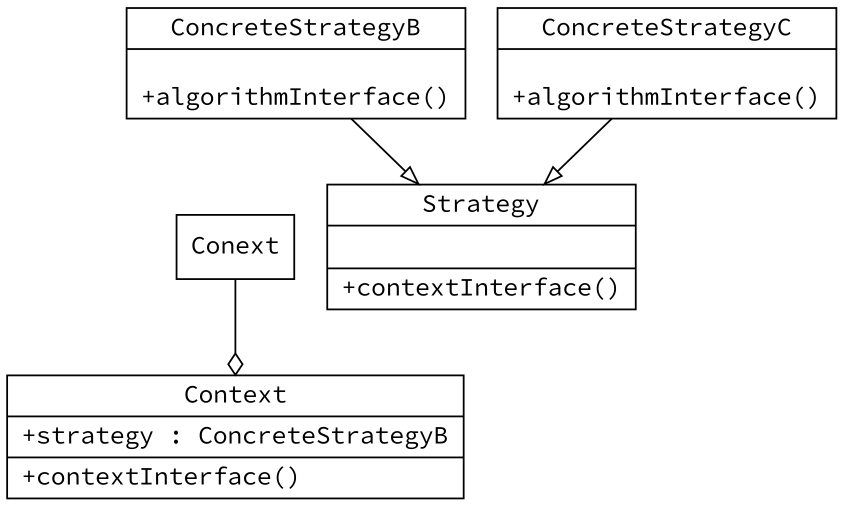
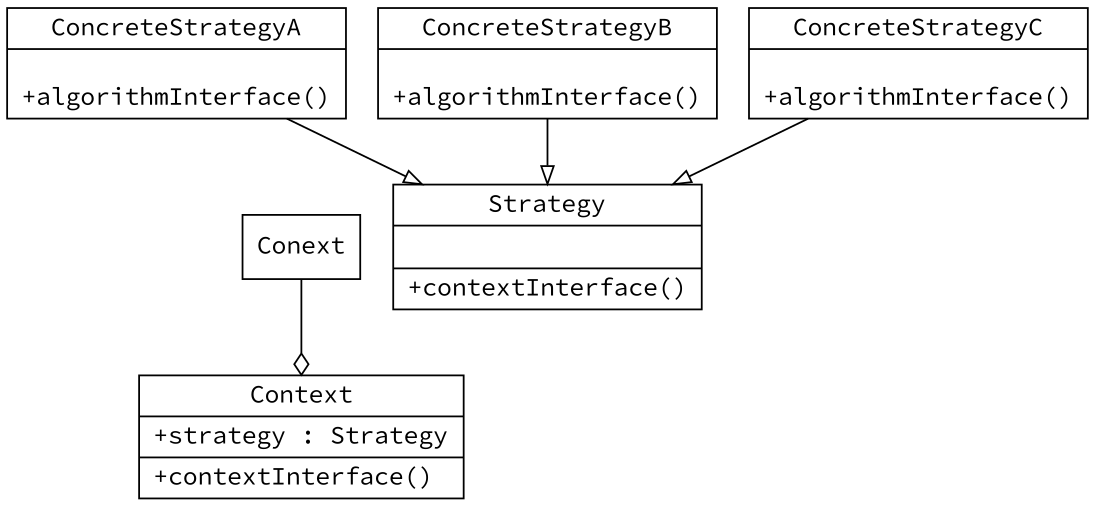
node "ConcreteStrategyA": added
node "Context": text "+strategy : ConcreteStrategyB" -> "+strategy : Strategy"
